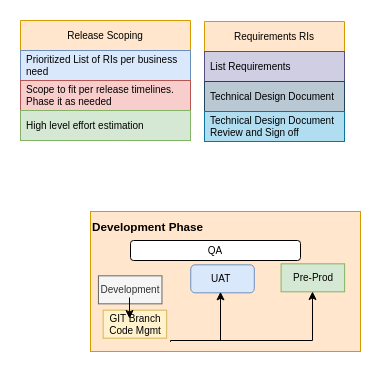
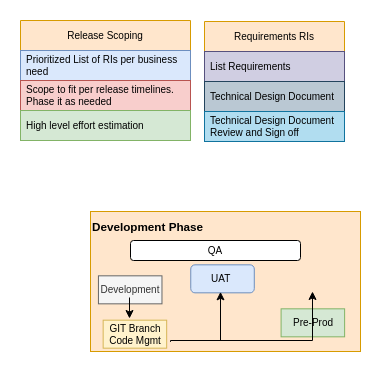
node "Pre-Prod": moved (313, 278) -> (313, 323)
node "GIT Branch Code Mgmt": moved (135, 324) -> (135, 334)
